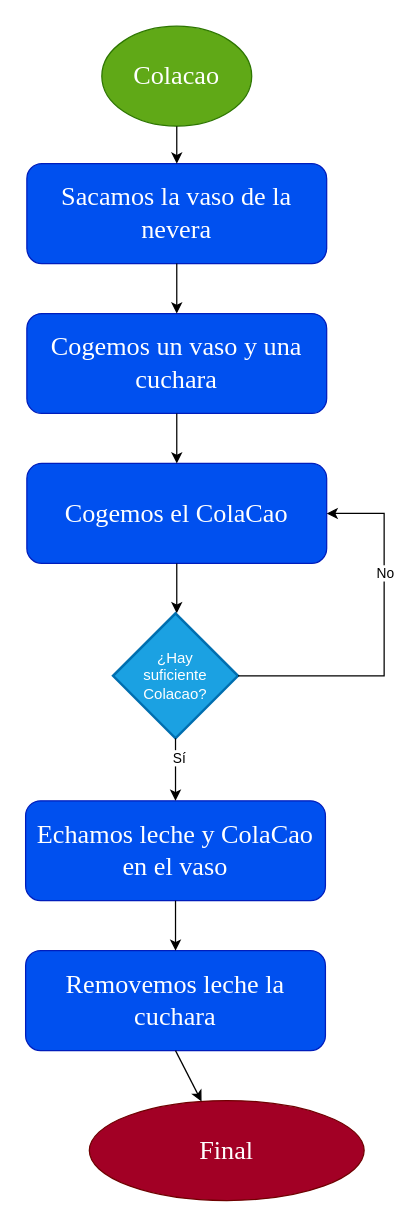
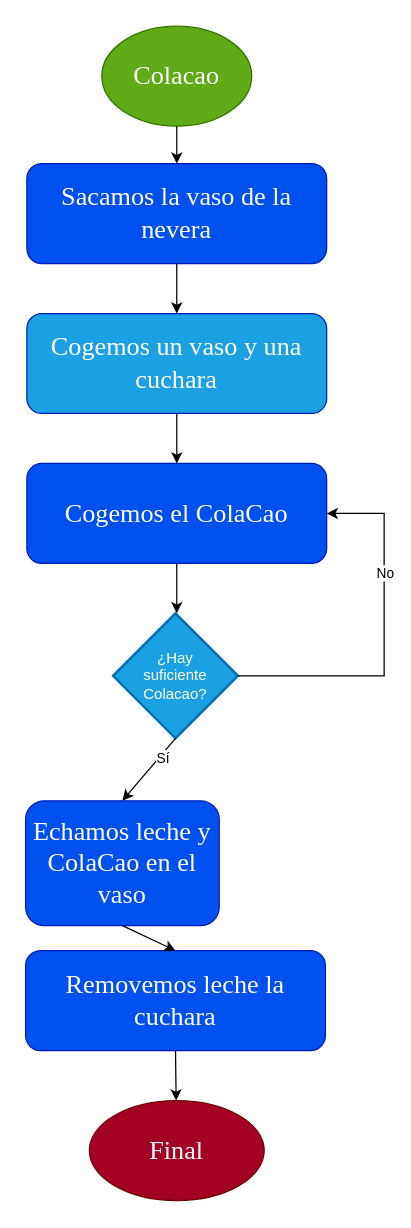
node "Cogemos un vaso y una cuchara": fillcolor #0050ef -> #1ba1e2
node "Echamos leche y ColaCao en el vaso": size 300x100 -> 194x125
node "Final": size 275x100 -> 175x100
